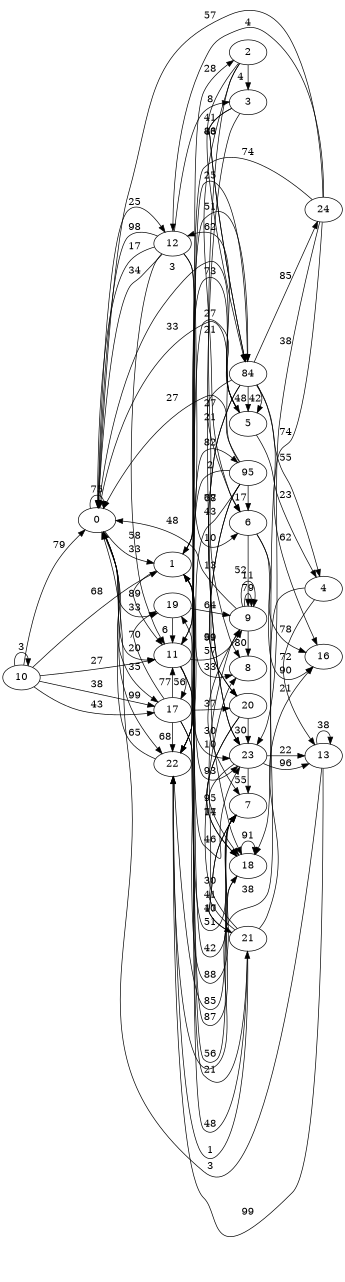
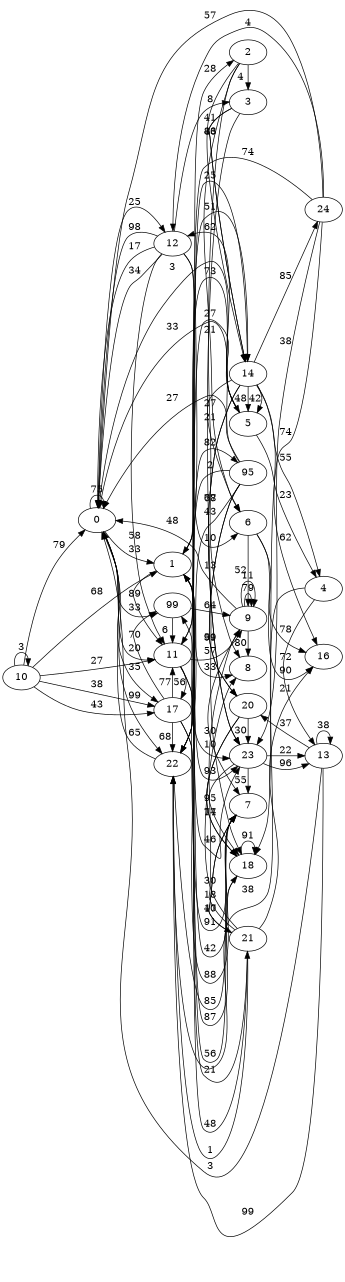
node "84": label "84" -> "14"
edge "95" -> "6": removed, label "17"
node "19": label "19" -> "99"
edge "17" -> "20": now "13" -> "20"
edge "21" -> "9": label "41" -> "18"
edge "12" -> "7": label "51" -> "91"
